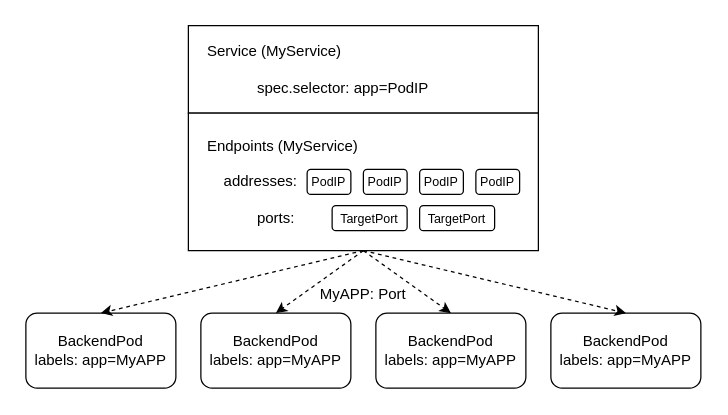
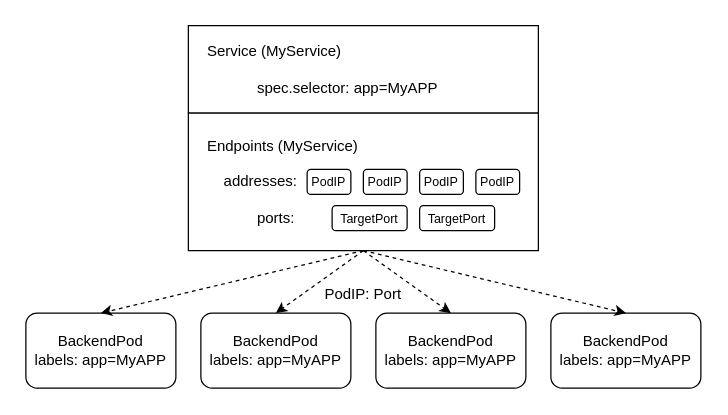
node "Service (MyService) spec.selector: app=PodIP": label "Service (MyService) spec.selector: app=PodIP" -> "Service (MyService) spec.selector: app=MyAPP"
node "MyAPP: Port": label "MyAPP: Port" -> "PodIP: Port"
